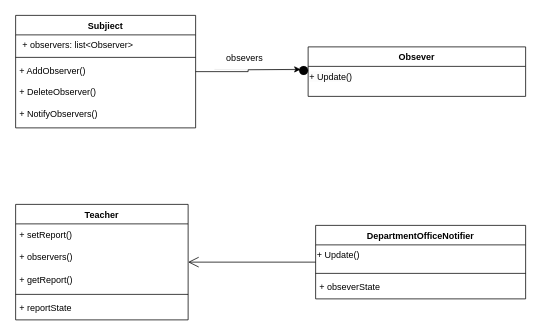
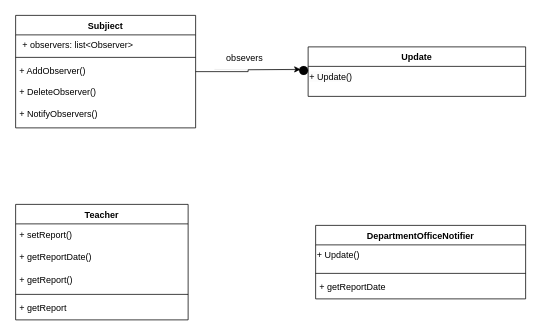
node "Obsever": label "Obsever" -> "Update"
node "+ observers()": label "+ observers()" -> "+ getReportDate()"
edge "DepartmentOfficeNotifier" -> "Teacher": removed
node "+ obseverState": label "+ obseverState" -> "+ getReportDate"
node "+ reportState": label "+ reportState" -> "+ getReport"
